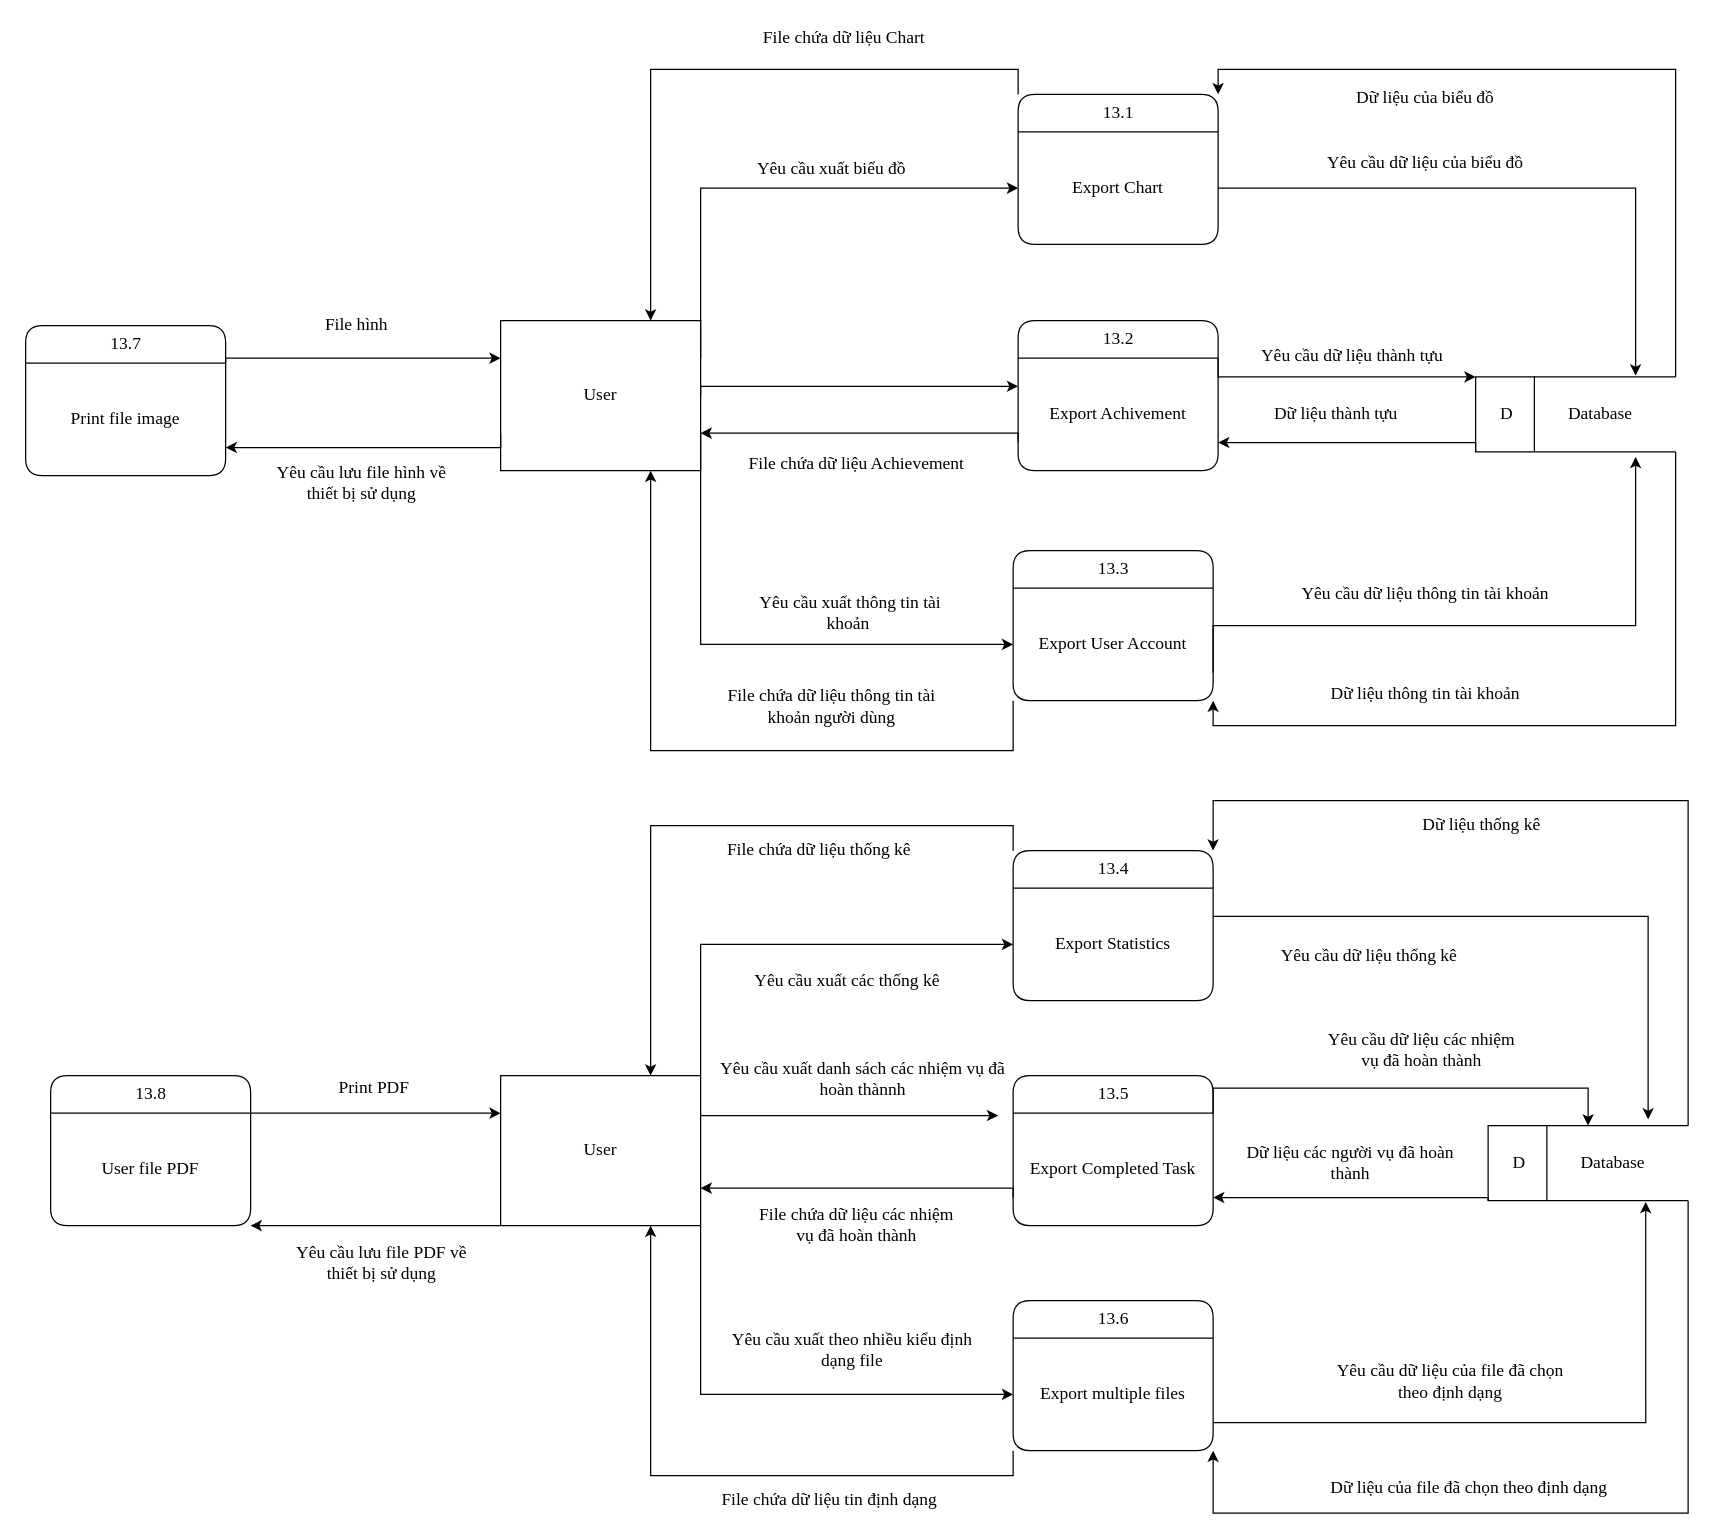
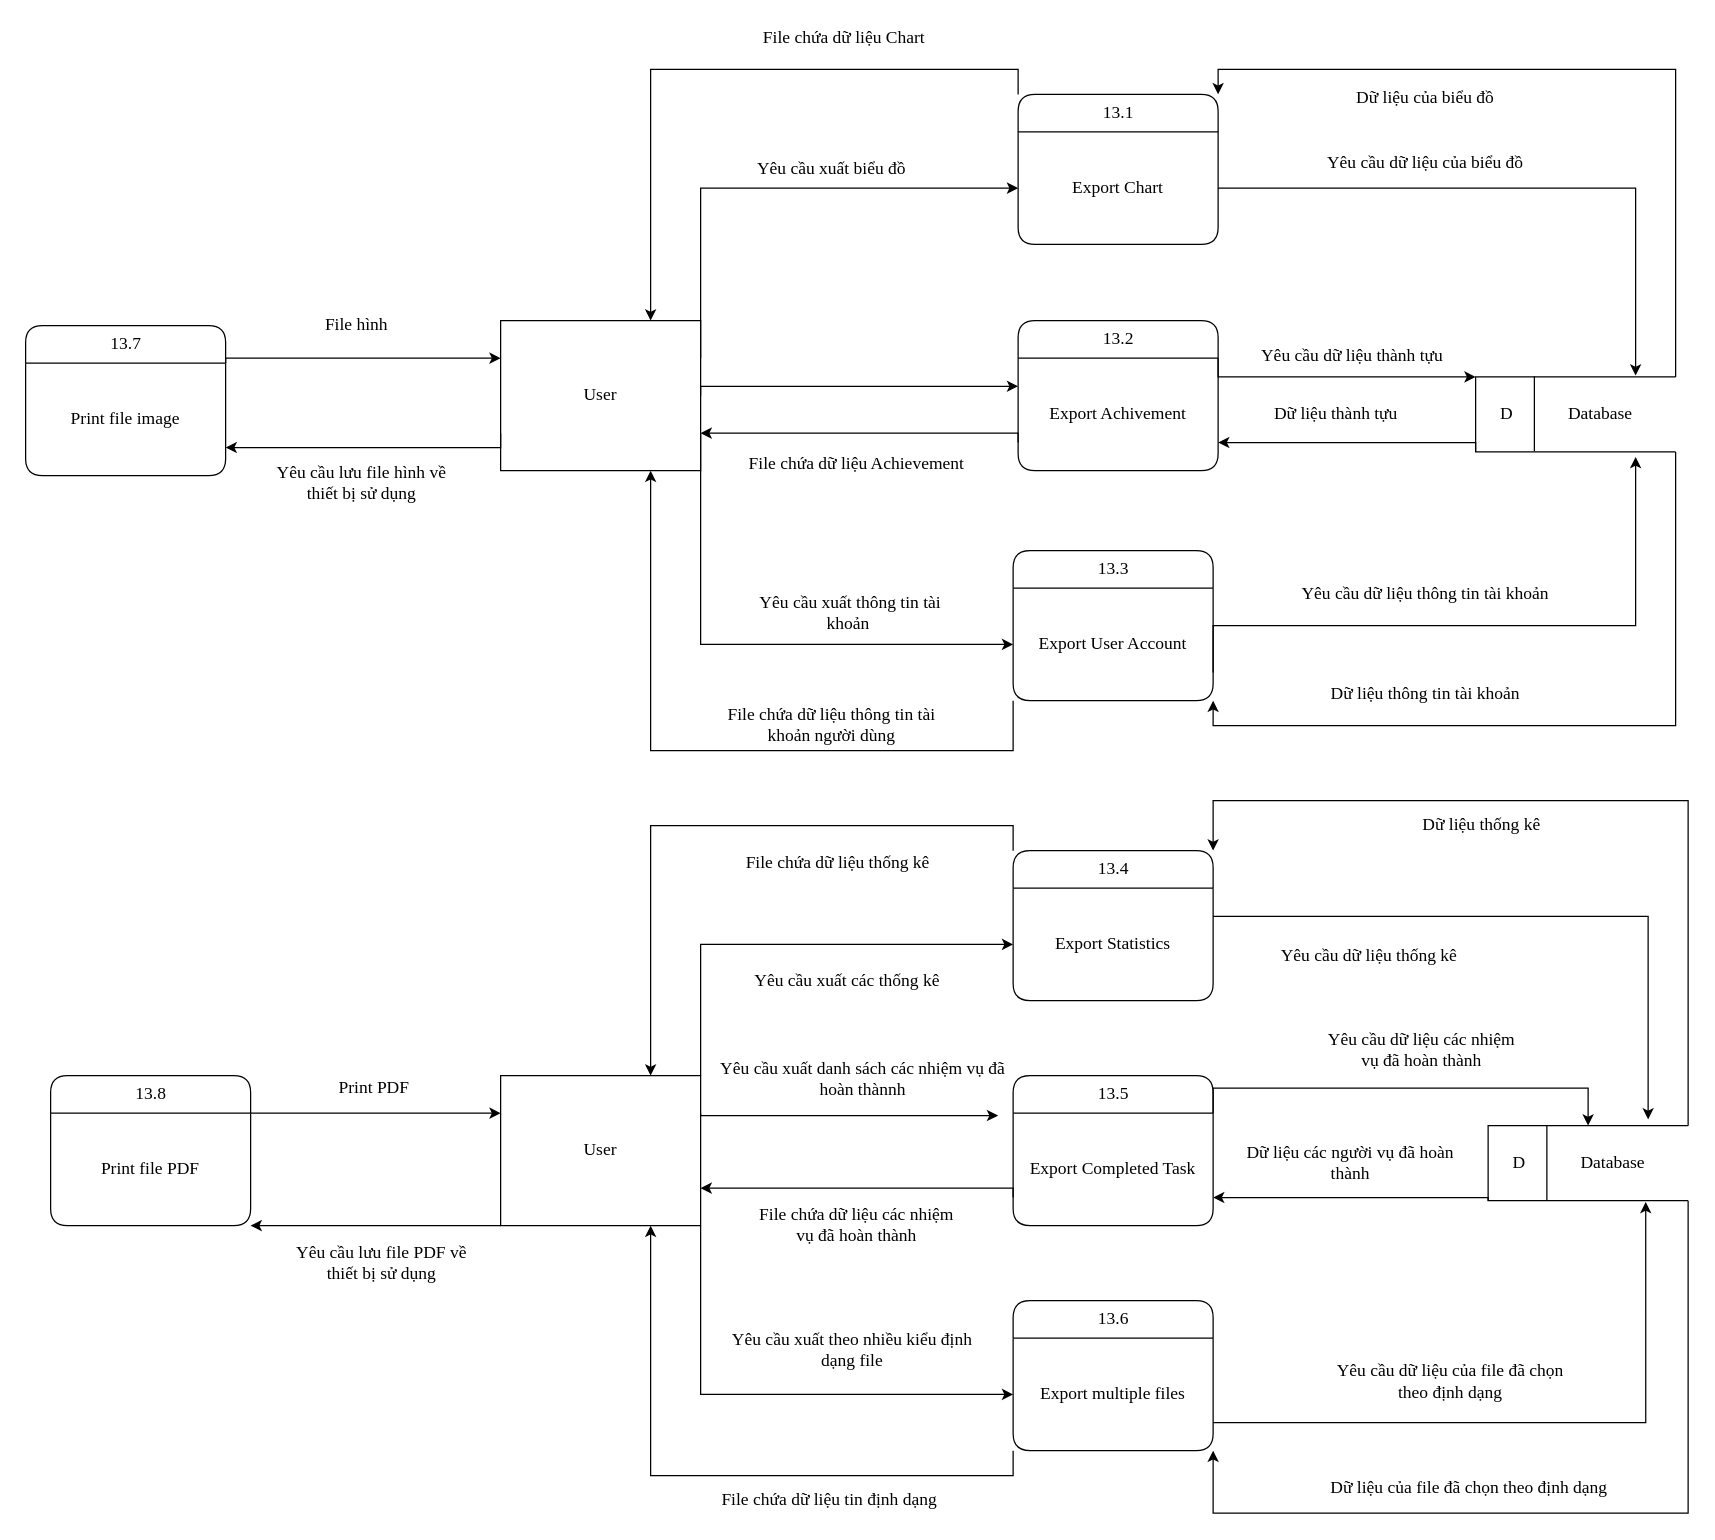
node "File chứa dữ liệu thông tin tài khoản người dùng": moved (832, 707) -> (832, 726)
node "File chứa dữ liệu thống kê": moved (819, 851) -> (838, 863)
node "User file PDF": label "User file PDF" -> "Print file PDF"
